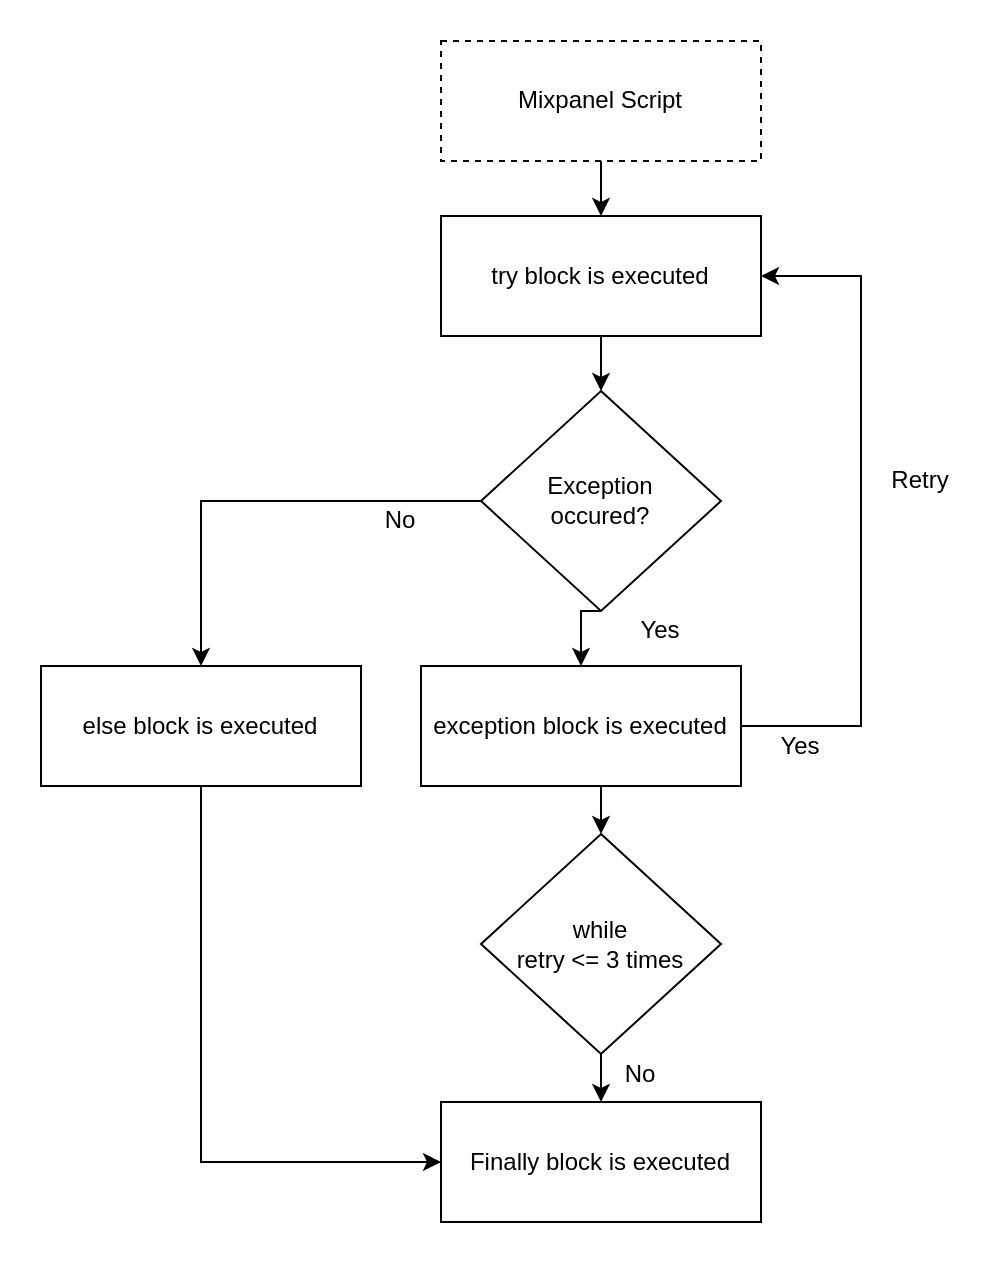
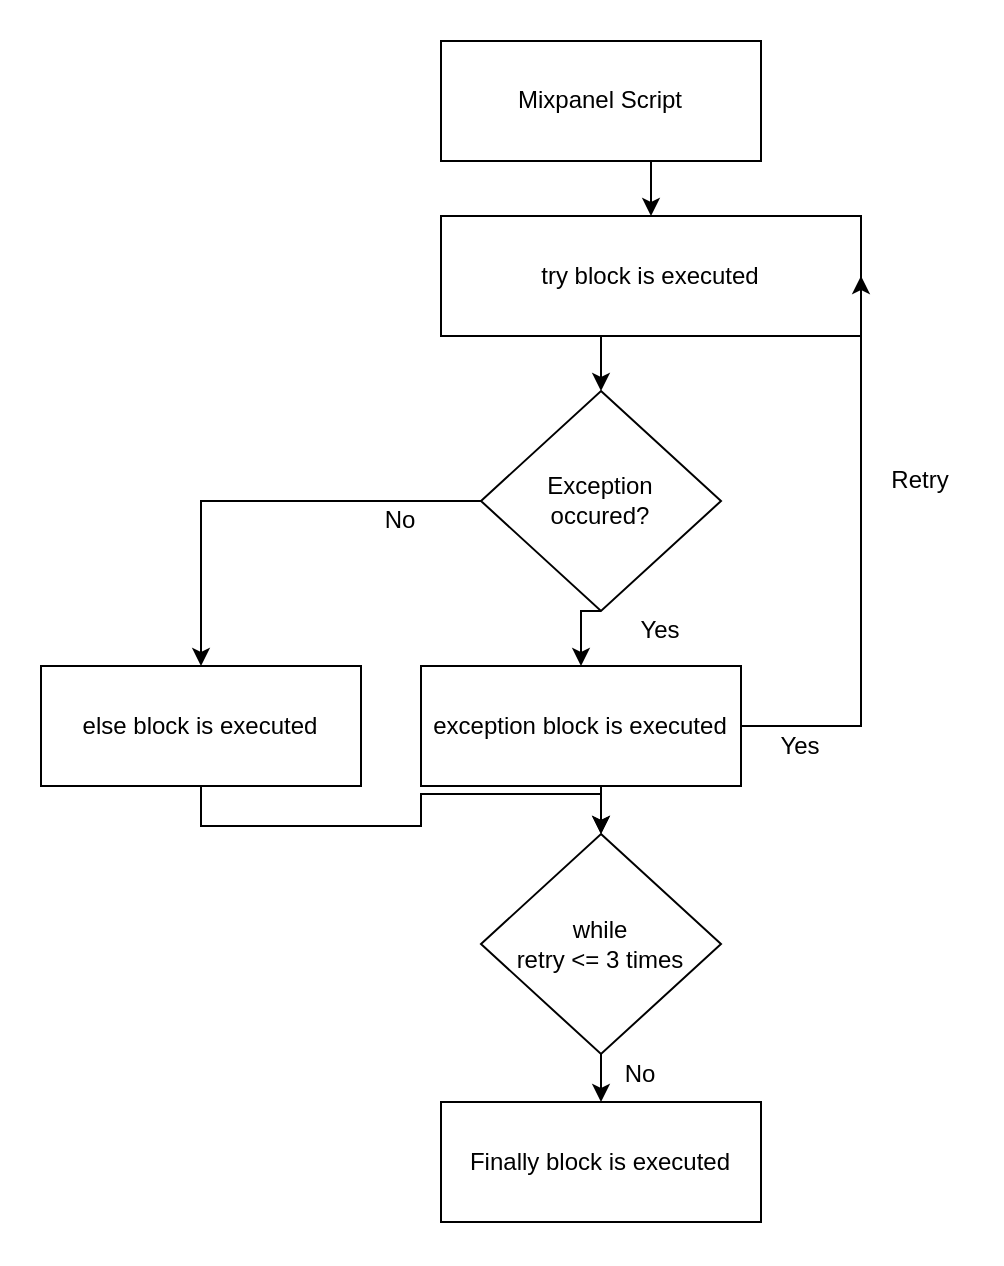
node "Mixpanel Script": style dashed -> solid
node "try block is executed": size 320x120 -> 420x120
edge "else block is executed" -> "Finally block is executed": now "else block is executed" -> "while retry <= 3 times"
